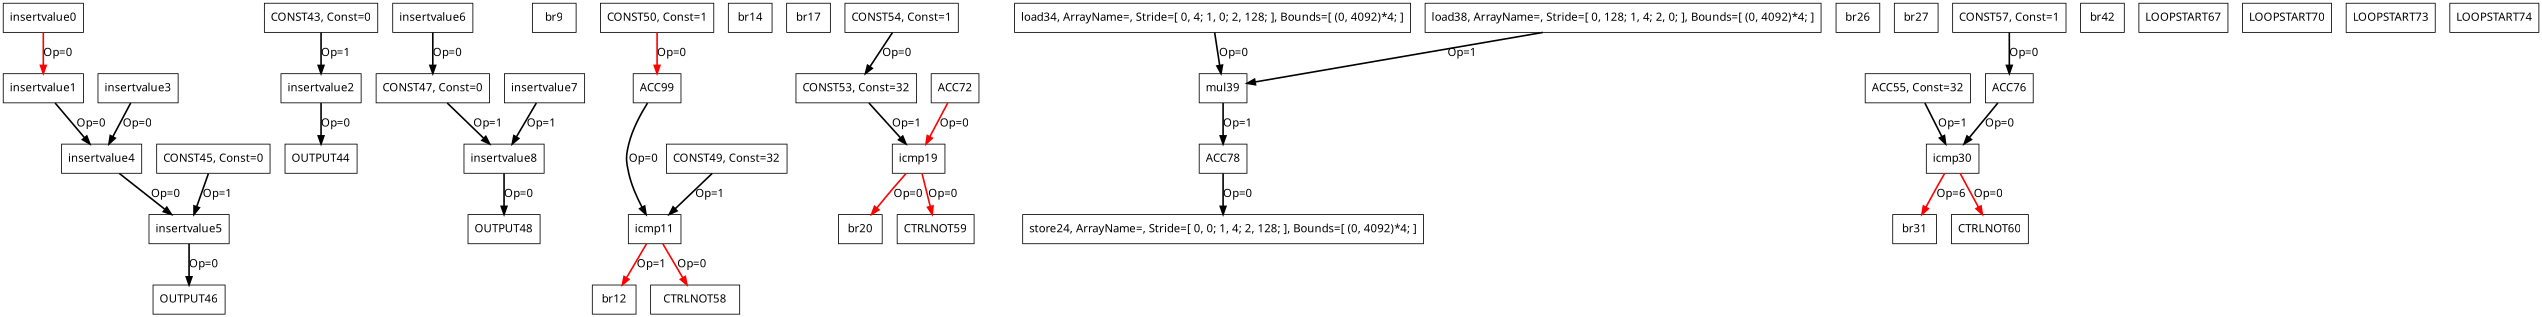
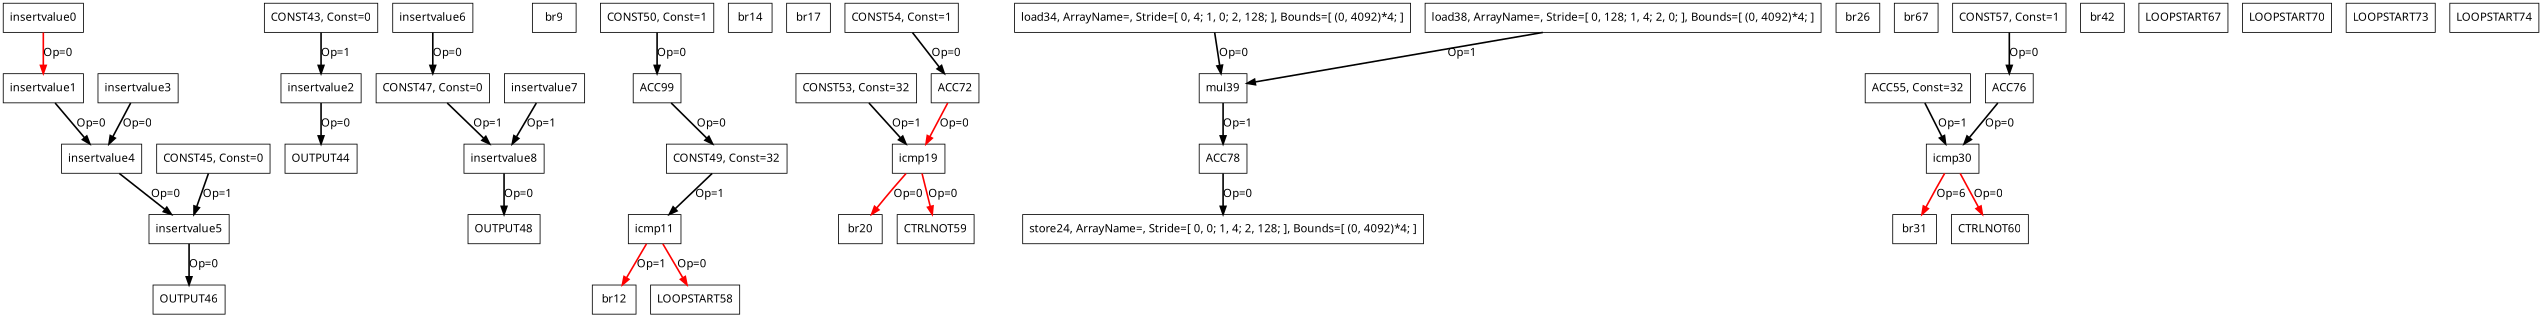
node "br27": label "br27" -> "br67"
edge "CONST50, Const=1" -> "ACC99": color red -> black
edge "CONST54, Const=1" -> "CONST53, Const=32": now "CONST54, Const=1" -> "ACC72"
edge "ACC99" -> "icmp11": now "ACC99" -> "CONST49, Const=32"
node "CTRLNOT58": label "CTRLNOT58" -> "LOOPSTART58"
